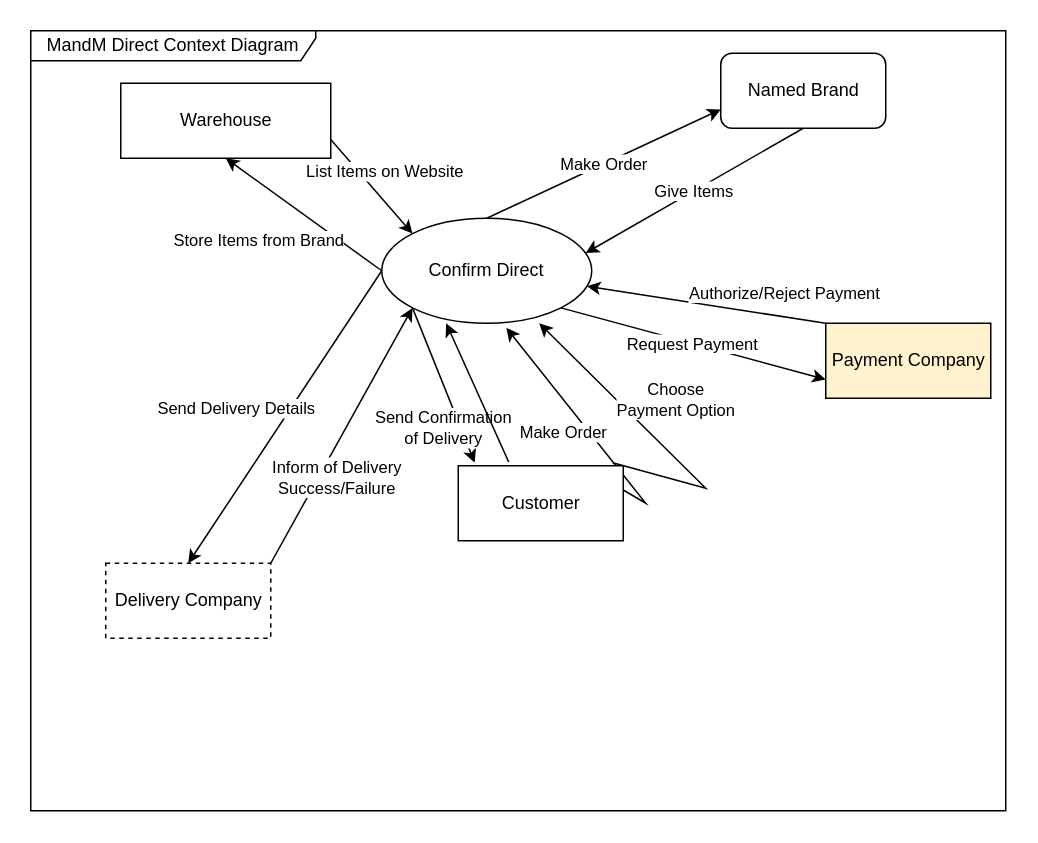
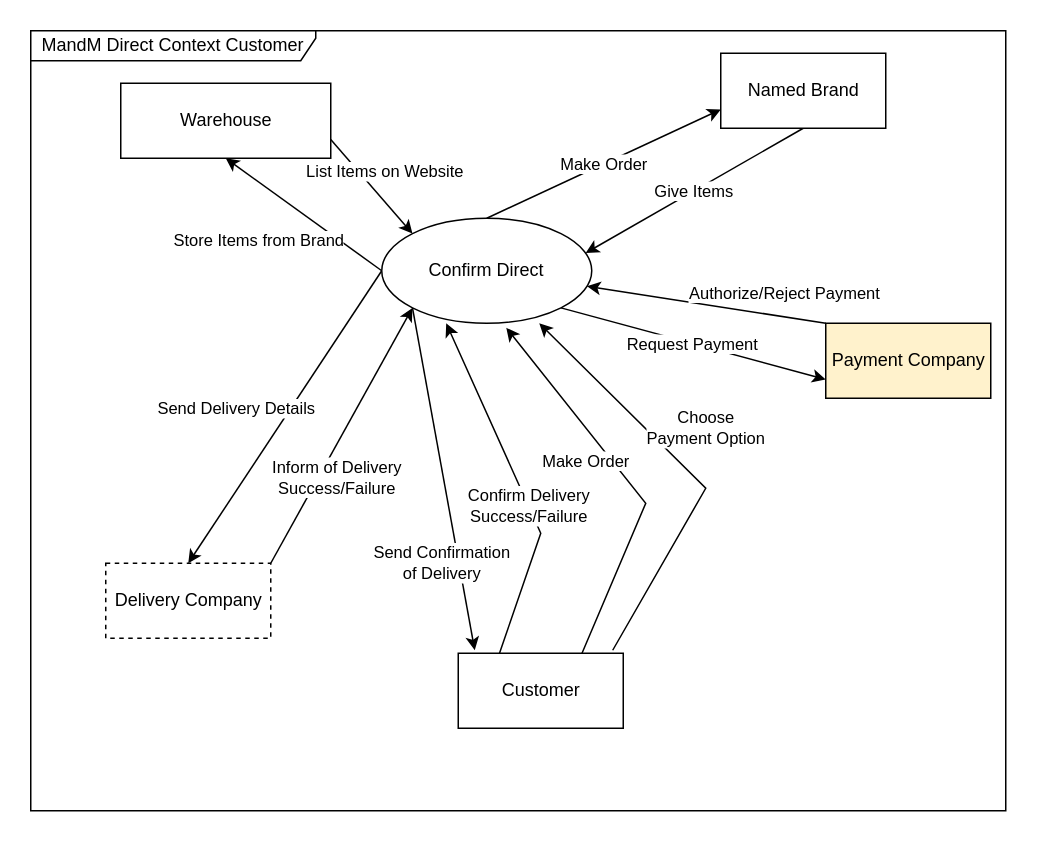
node "MandM Direct Context Diagram": label "MandM Direct Context Diagram" -> "MandM Direct Context Customer"
node "Named Brand": shape rounded rectangle -> rectangle
node "Customer": moved (541, 503) -> (541, 691)
